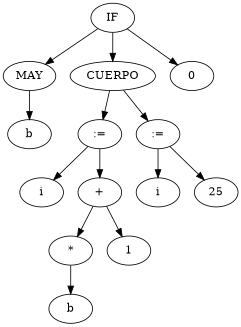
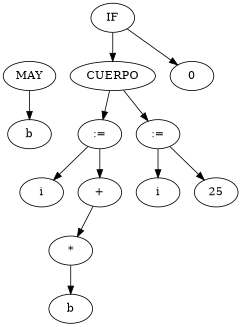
edge "IF" -> "MAY": removed
node "1": removed
